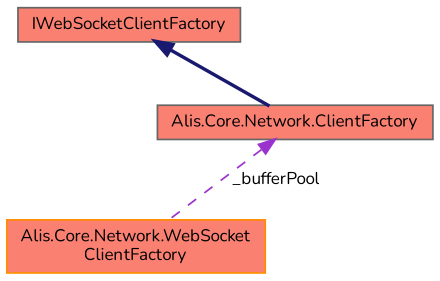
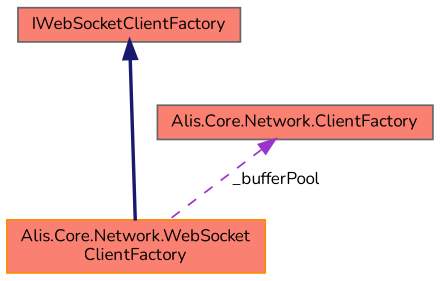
edge "Alis.Core.Network.ClientFactory" -> "IWebSocketClientFactory": now "Alis.Core.Network.WebSocket ClientFactory" -> "IWebSocketClientFactory"
